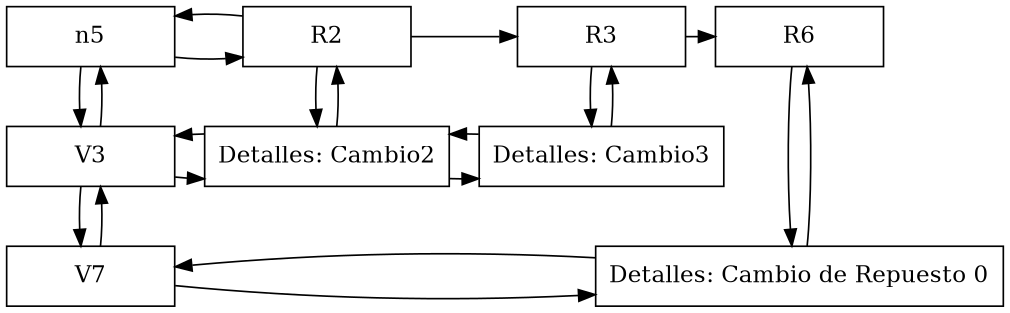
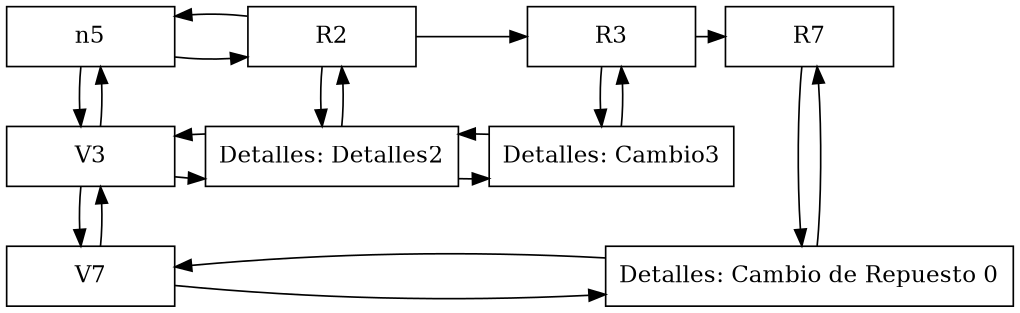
node "R6": label "R6" -> "R7"
node "Detalles: Cambio2": label "Detalles: Cambio2" -> "Detalles: Detalles2"
